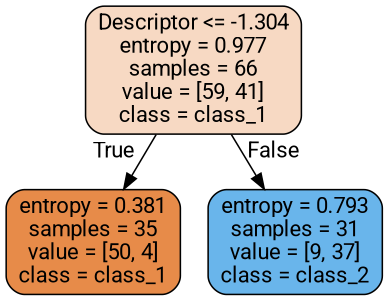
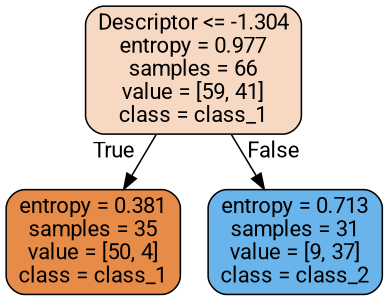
node "entropy = 0.793 samples = 31 value = [9, 37] class = class_2": label "entropy = 0.793 samples = 31 value = [9, 37] class = class_2" -> "entropy = 0.713 samples = 31 value = [9, 37] class = class_2"
